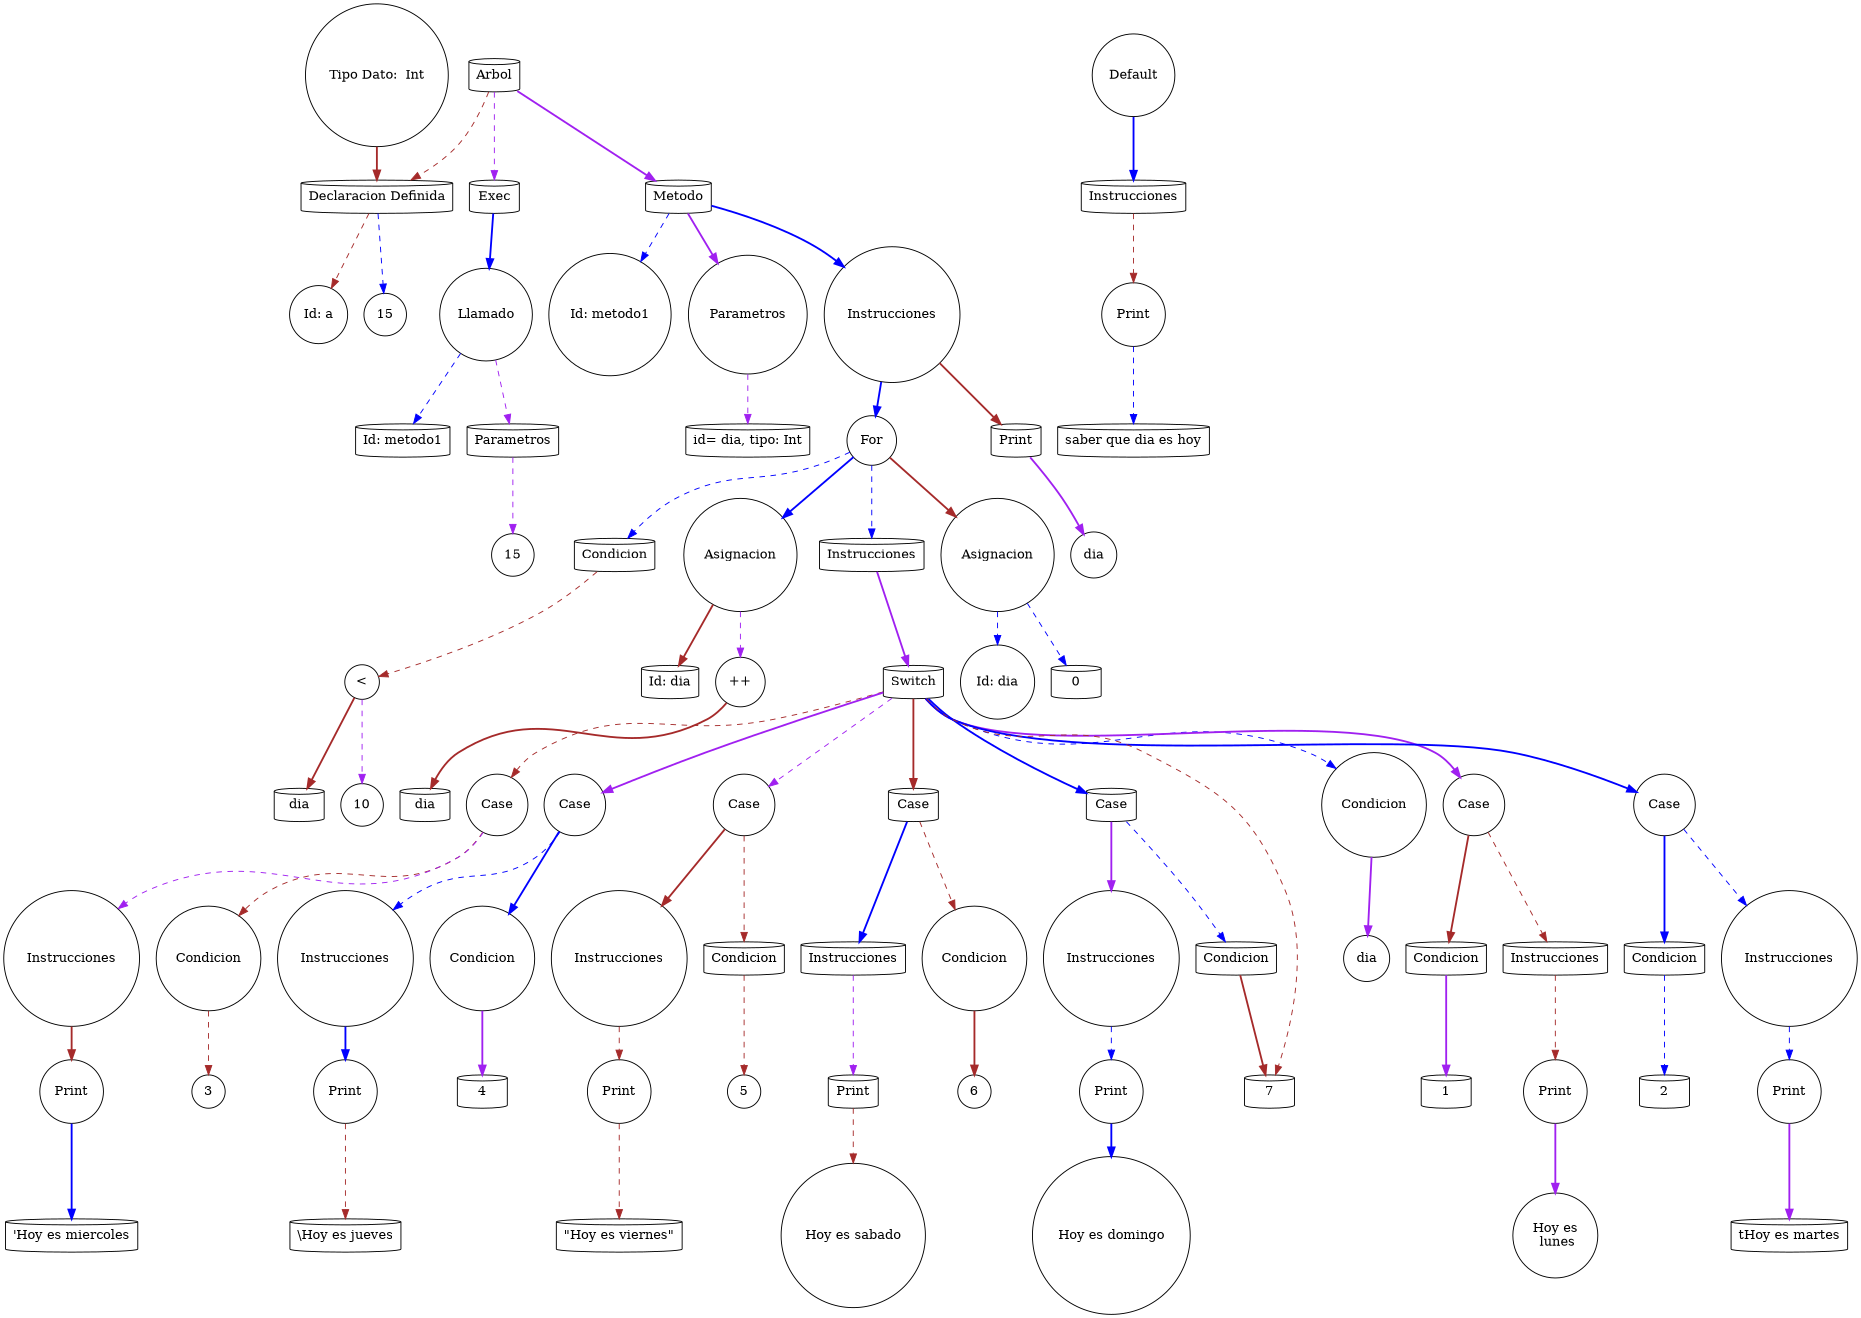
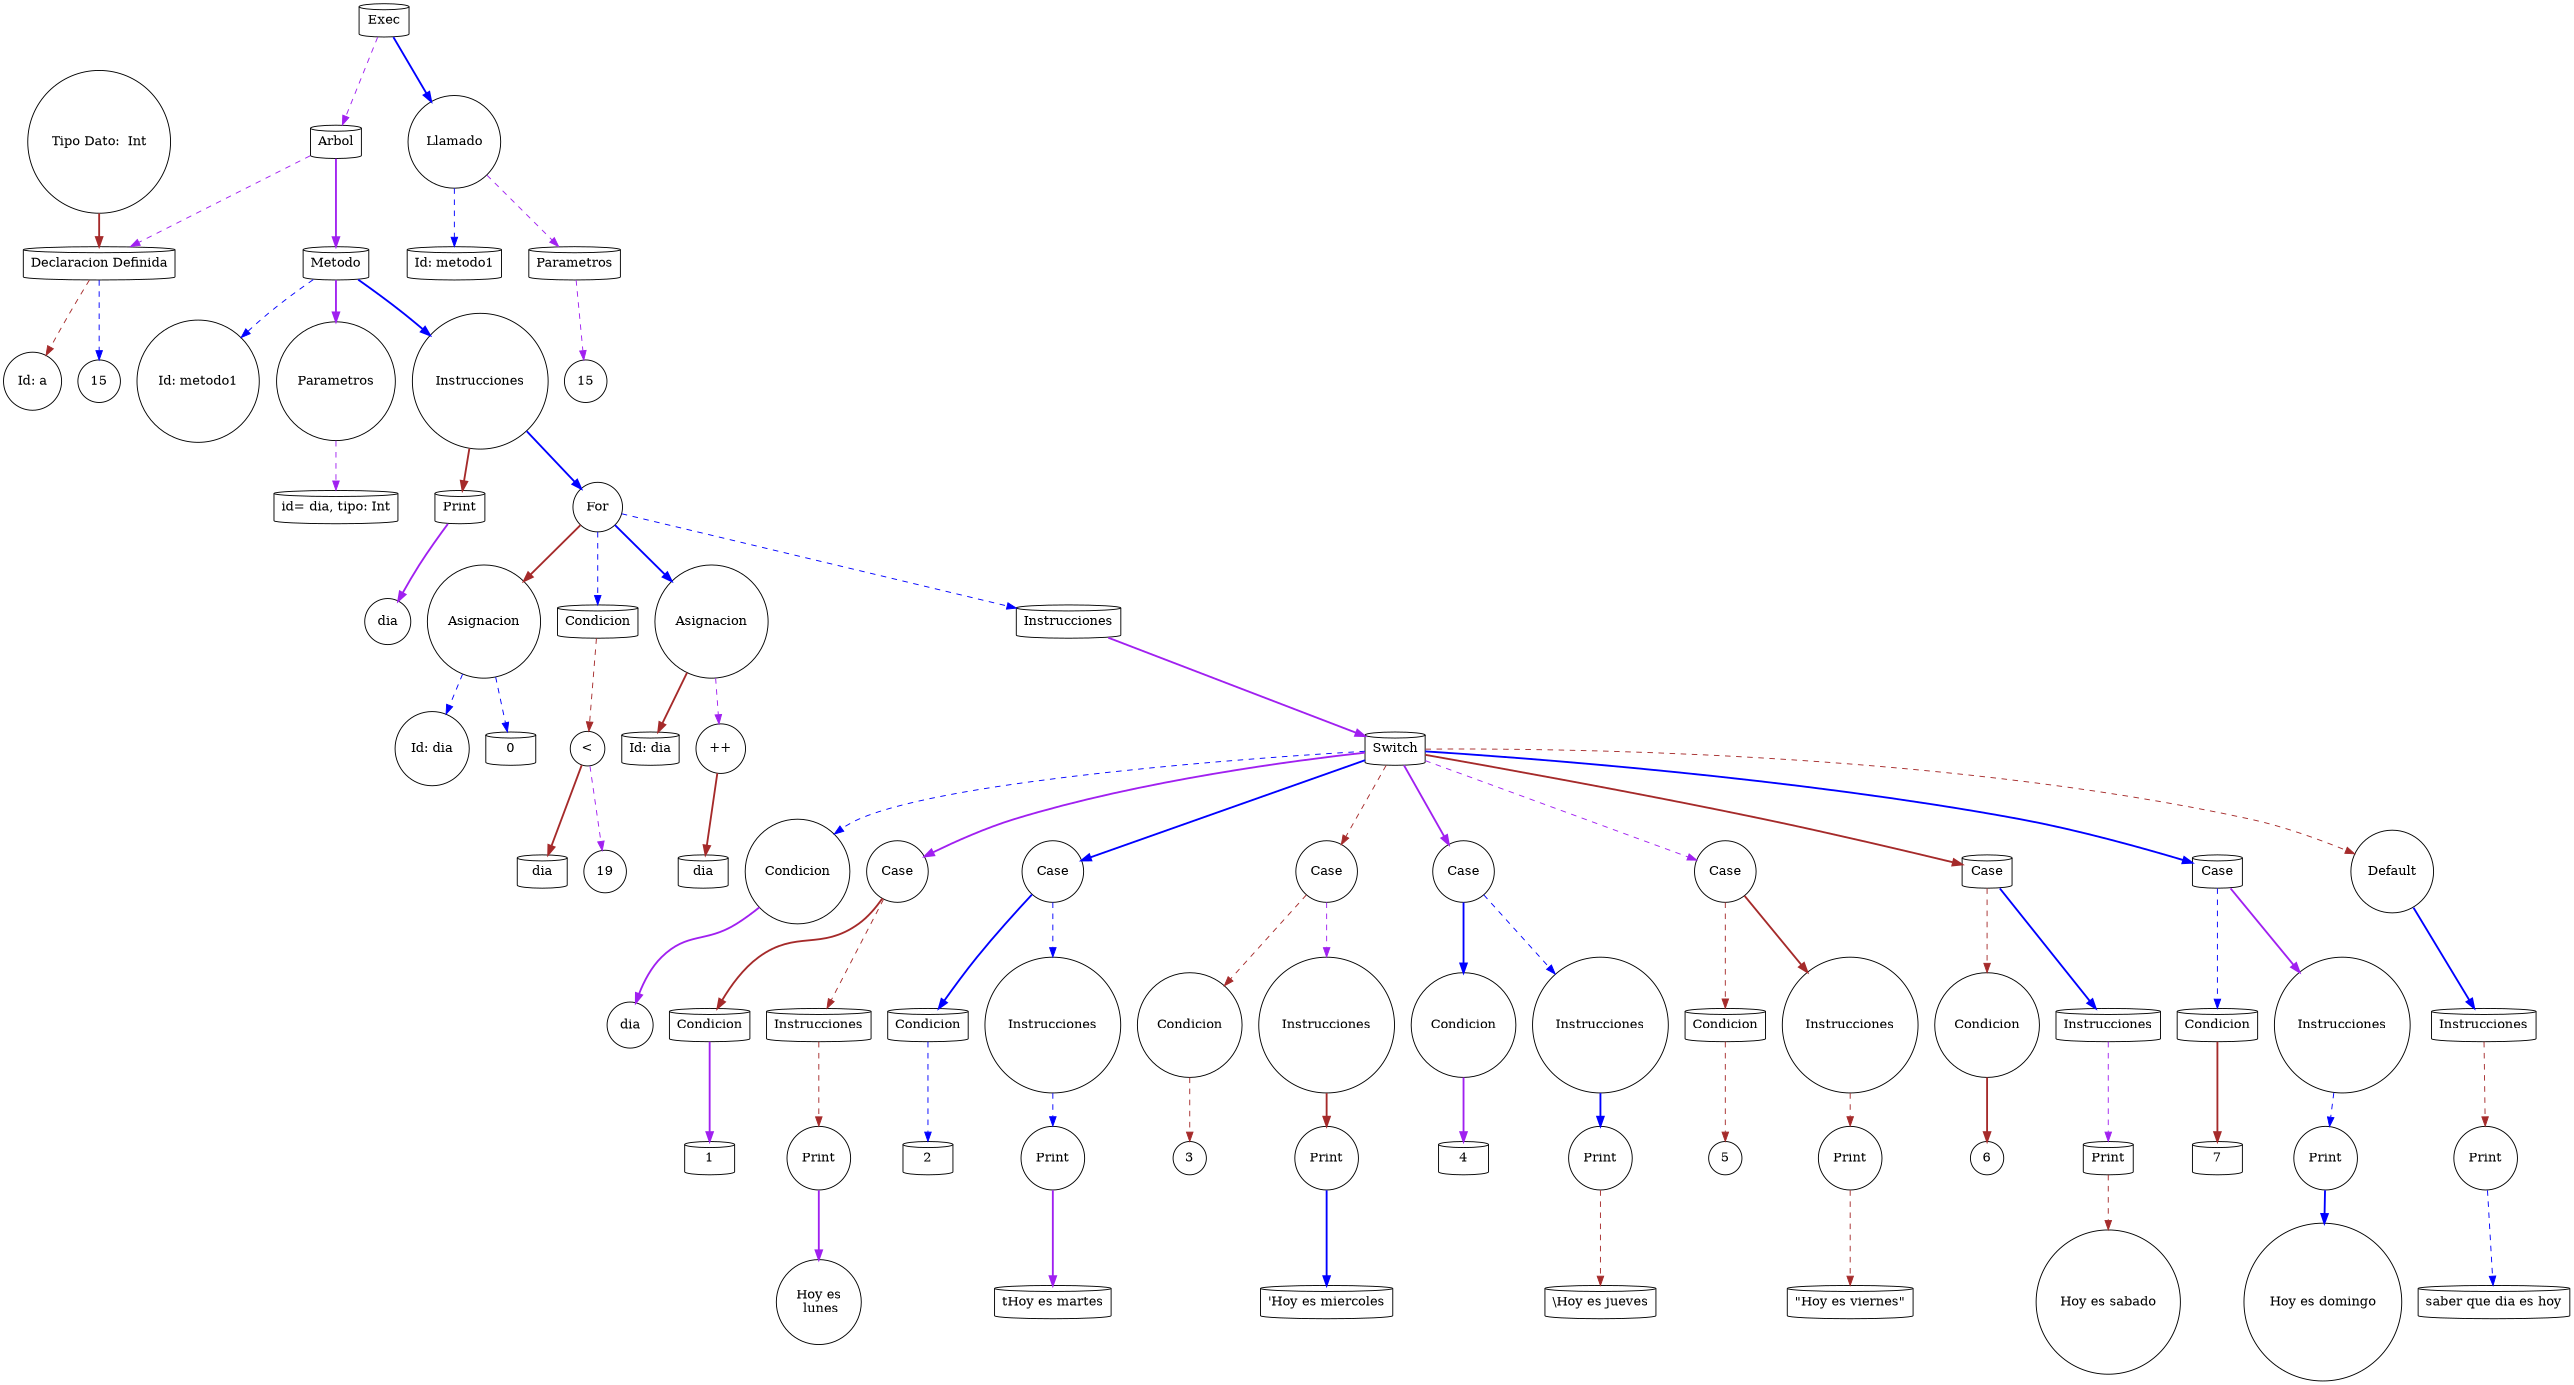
edge "Arbol" -> "Exec": reversed
edge "Arbol" -> "Declaracion Definida": color brown -> purple
edge "Switch" -> "7": now "Switch" -> "Default"
node "10": label "10" -> "19"
